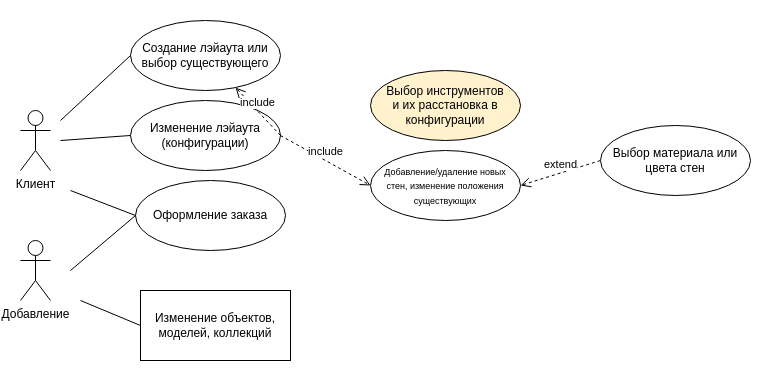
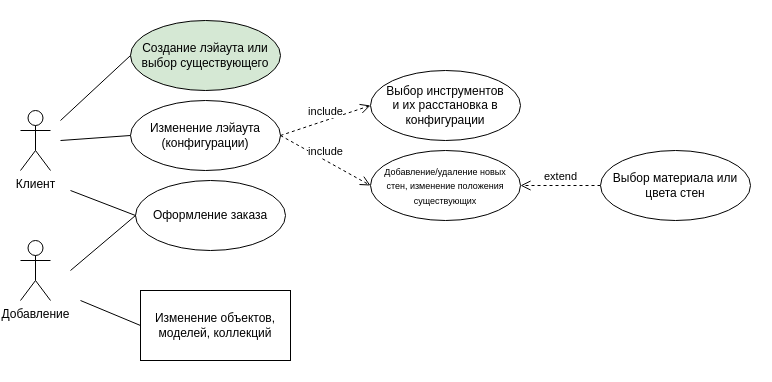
node "Создание лэйаута или выбор существующего": fillcolor #ffffff -> #d5e8d4
node "Выбор инструментов и их расстановка в конфигурации": fillcolor #fff2cc -> #ffffff
edge "Изменение лэйаута (конфигурации)" -> "Создание лэйаута или выбор существующего": now "Изменение лэйаута (конфигурации)" -> "Выбор инструментов и их расстановка в конфигурации"
node "Выбор материала или цвета стен": moved (676, 161) -> (676, 186)
